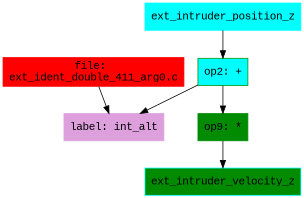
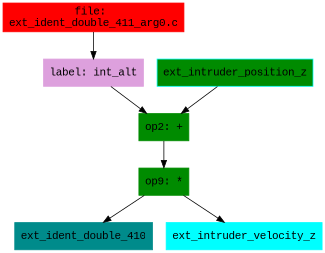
node "ext_intruder_position_z": fillcolor cyan1 -> green4
node "op2: +": fillcolor cyan1 -> green4
edge "op2: +" -> "label: int_alt": reversed
node "ext_intruder_velocity_z": fillcolor green4 -> cyan1
node "ext_ident_double_410": added
